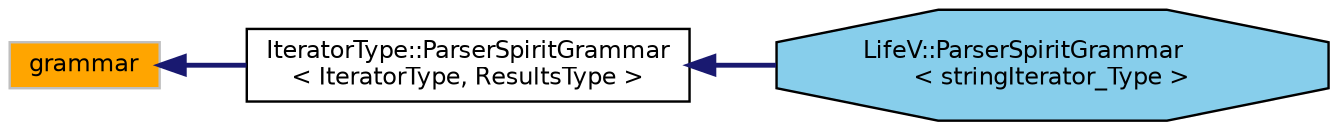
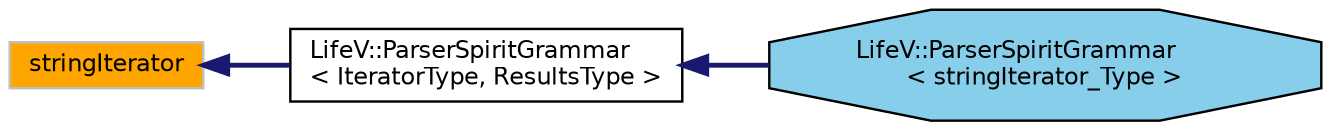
node "grammar": label "grammar" -> "stringIterator"
node "IteratorType::ParserSpiritGrammar < IteratorType, ResultsType >": label "IteratorType::ParserSpiritGrammar < IteratorType, ResultsType >" -> "LifeV::ParserSpiritGrammar < IteratorType, ResultsType >"
